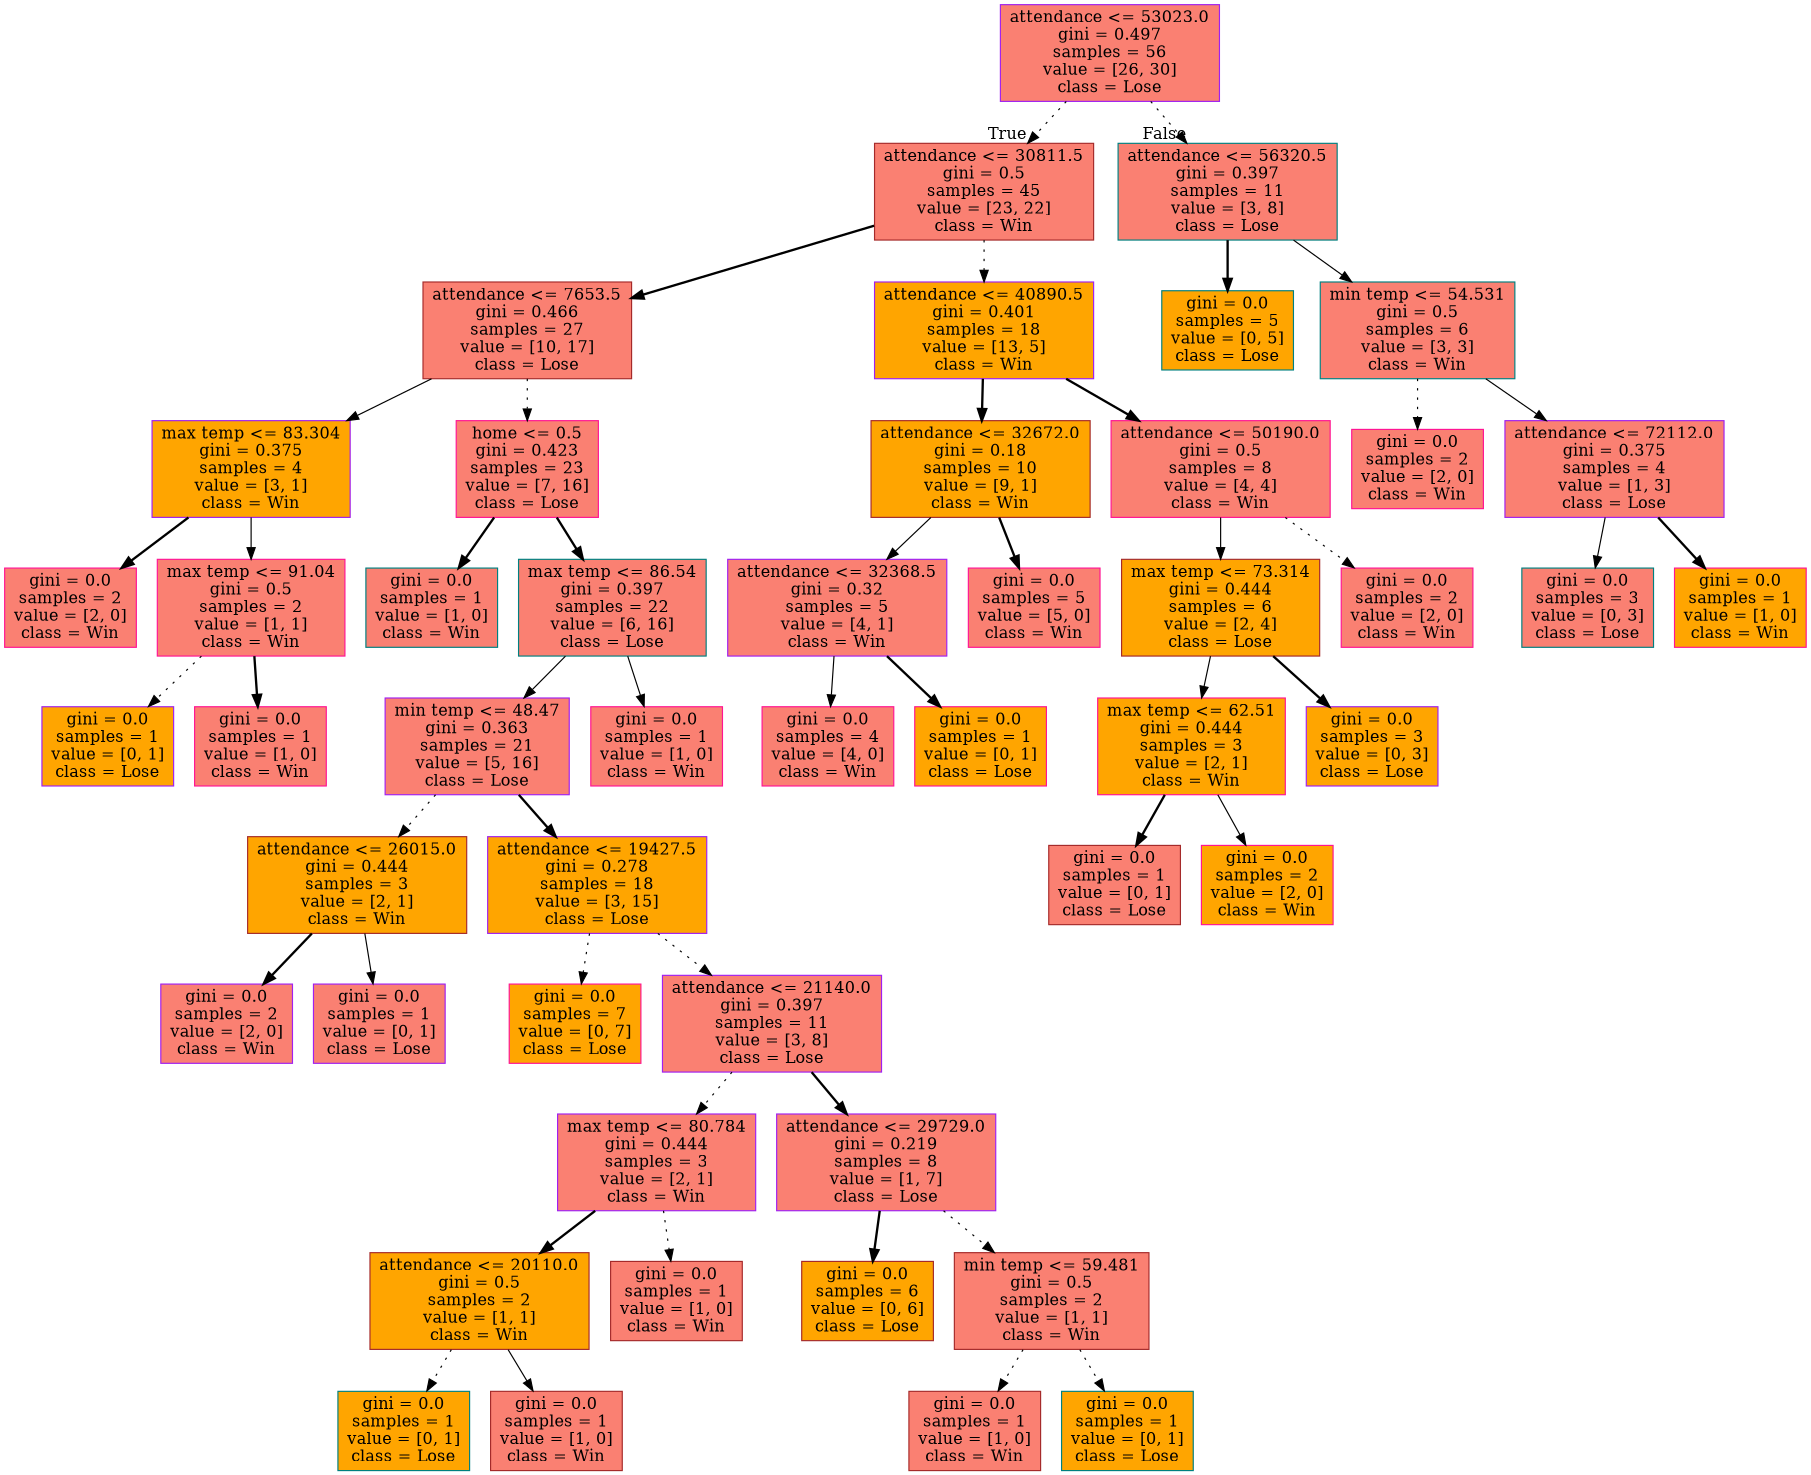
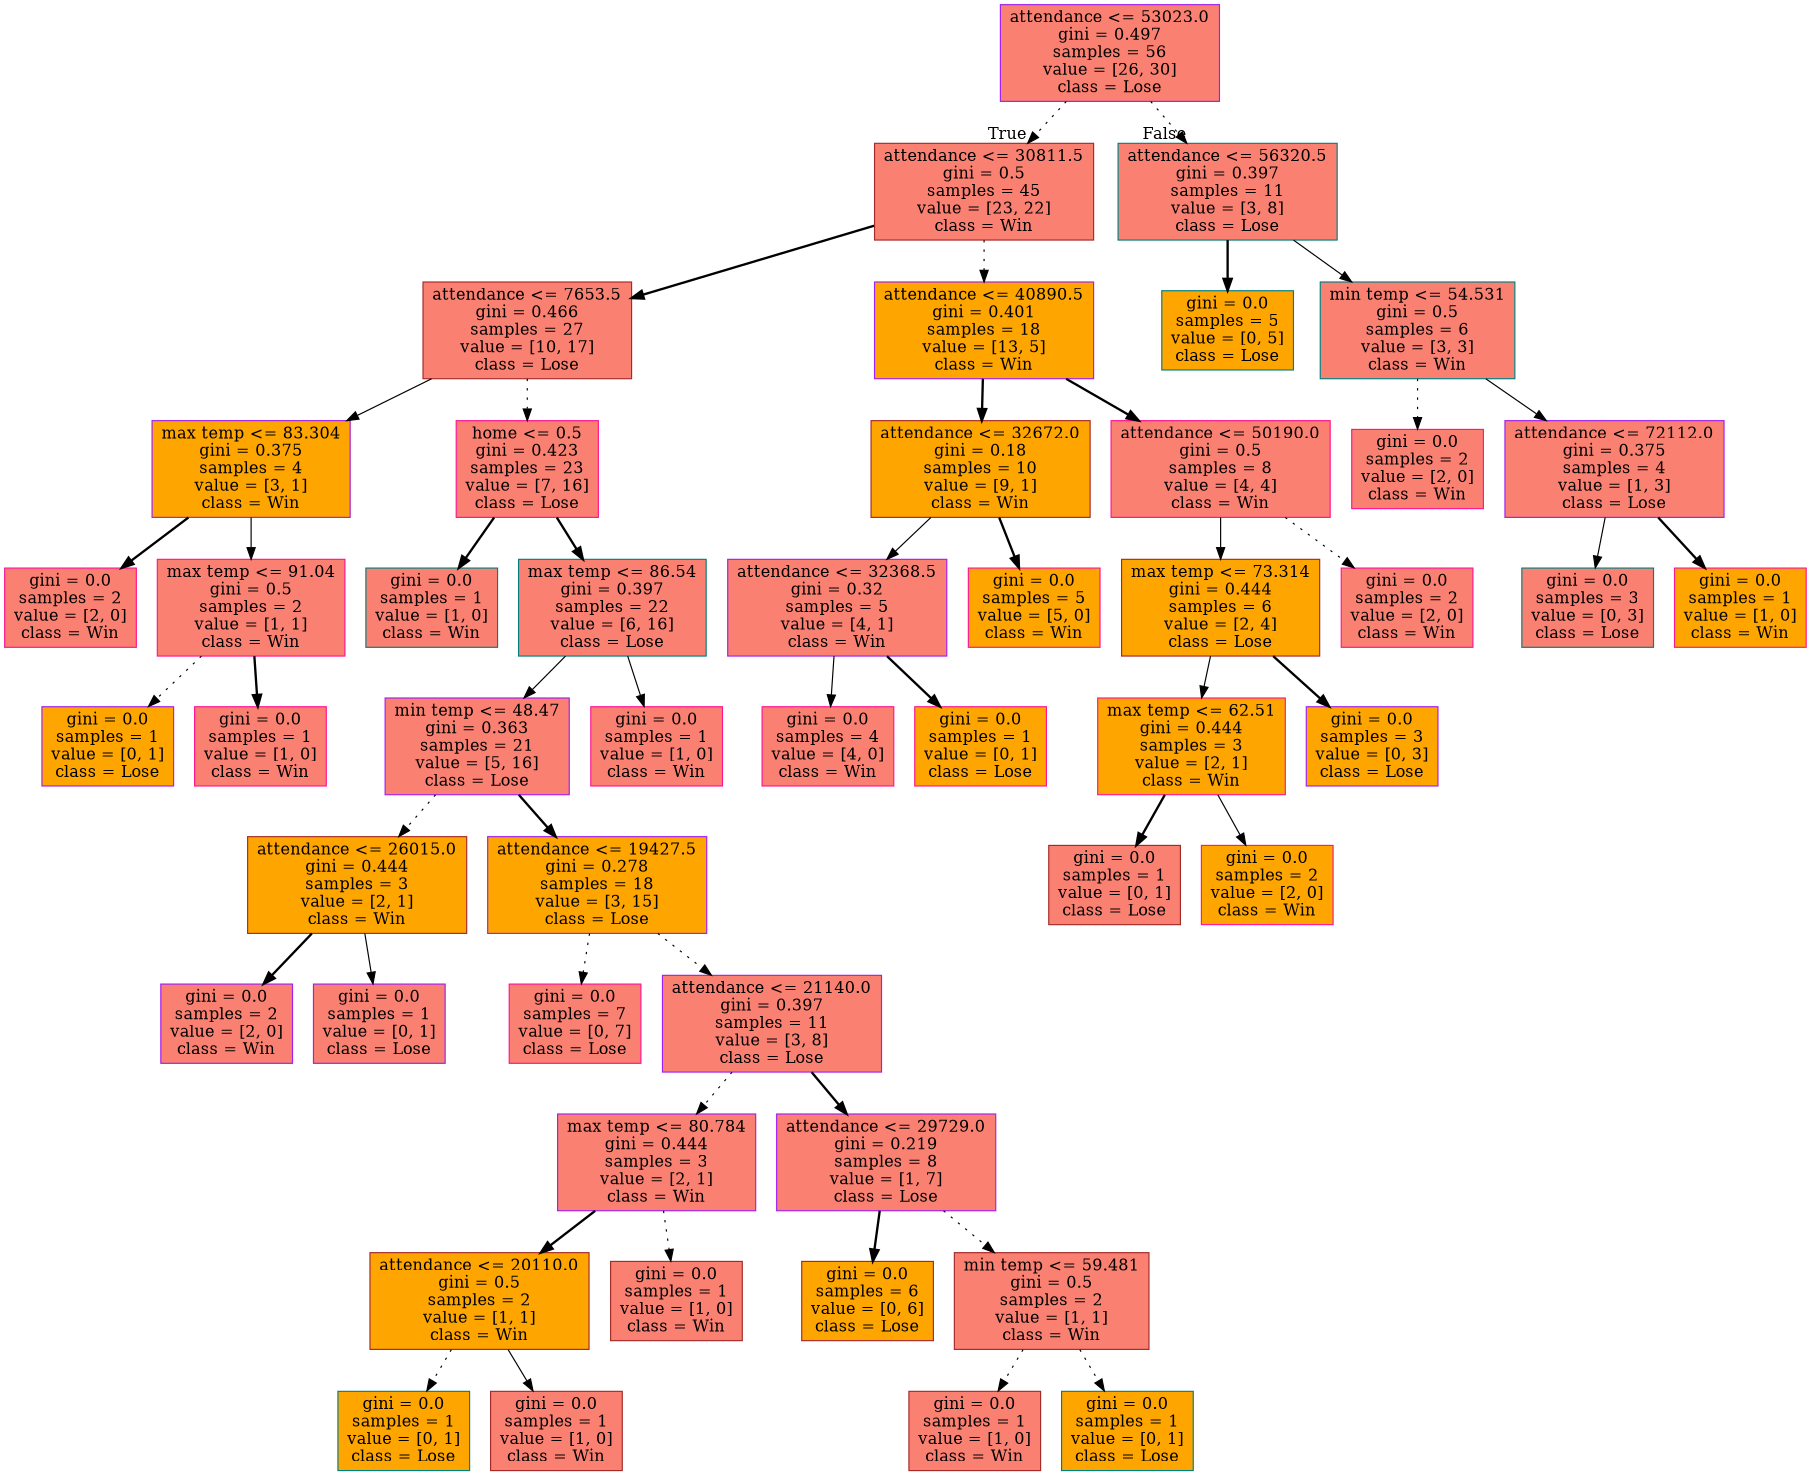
node "gini = 0.0 samples = 5 value = [5, 0] class = Win": fillcolor salmon -> orange
node "gini = 0.0 samples = 7 value = [0, 7] class = Lose": fillcolor orange -> salmon
